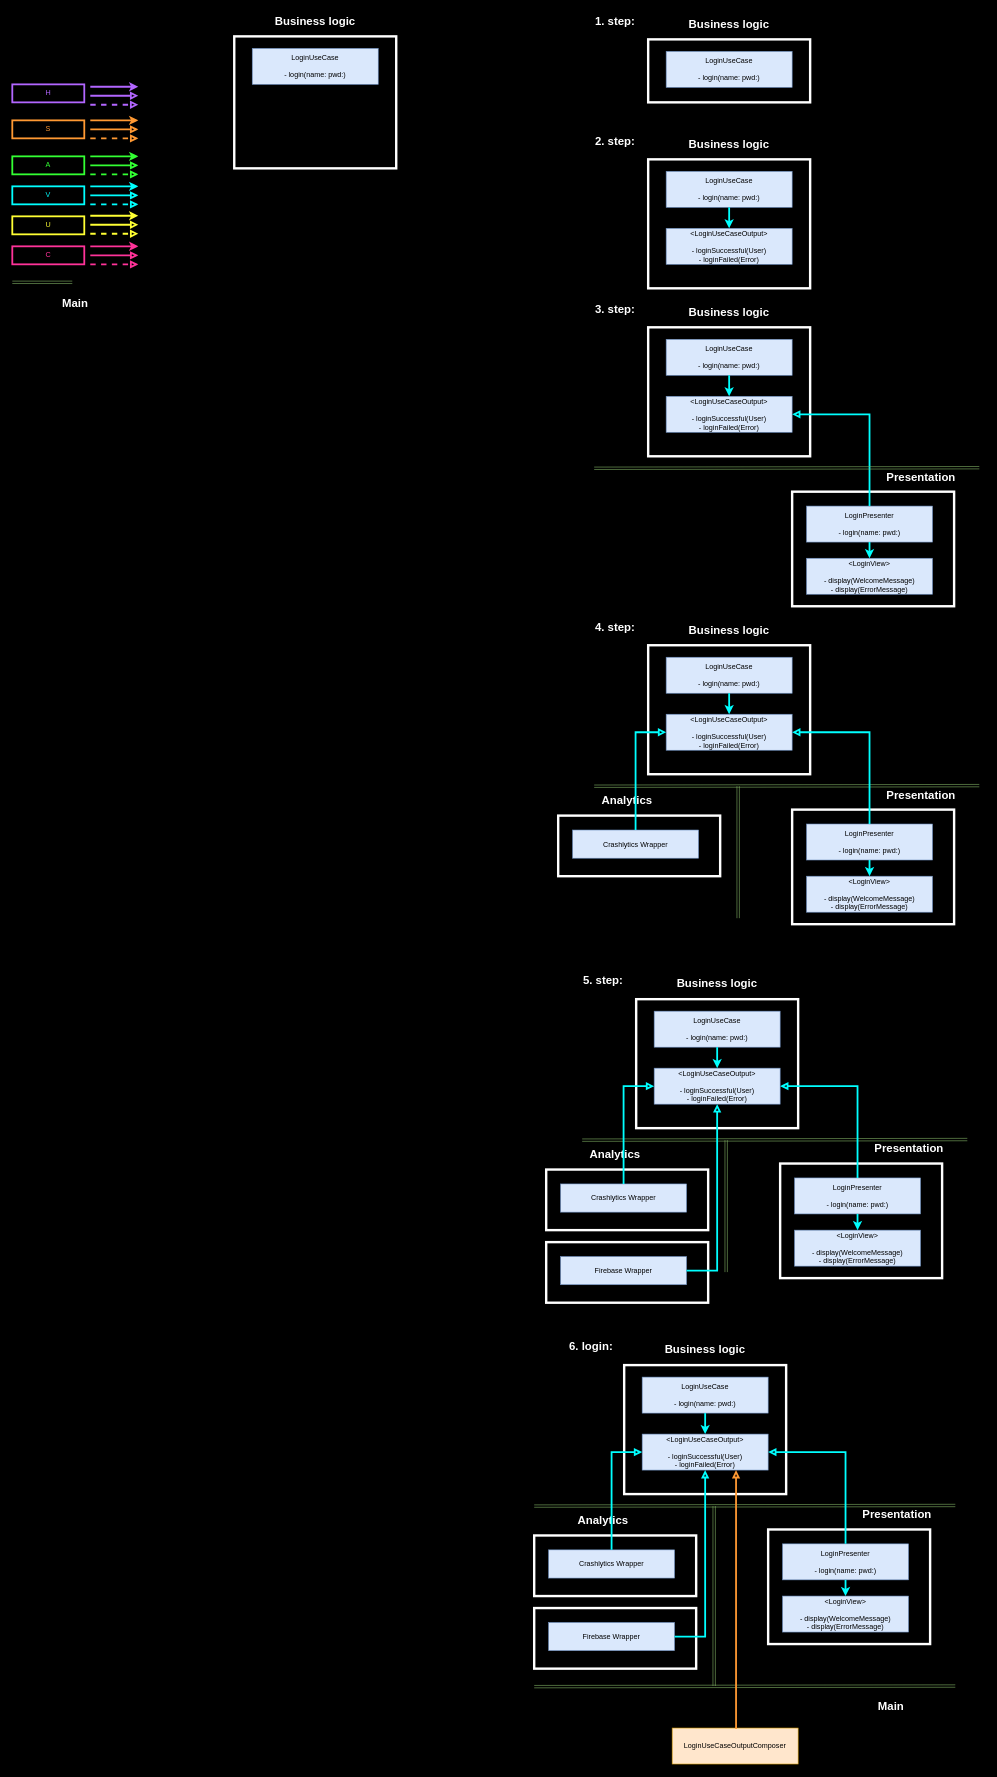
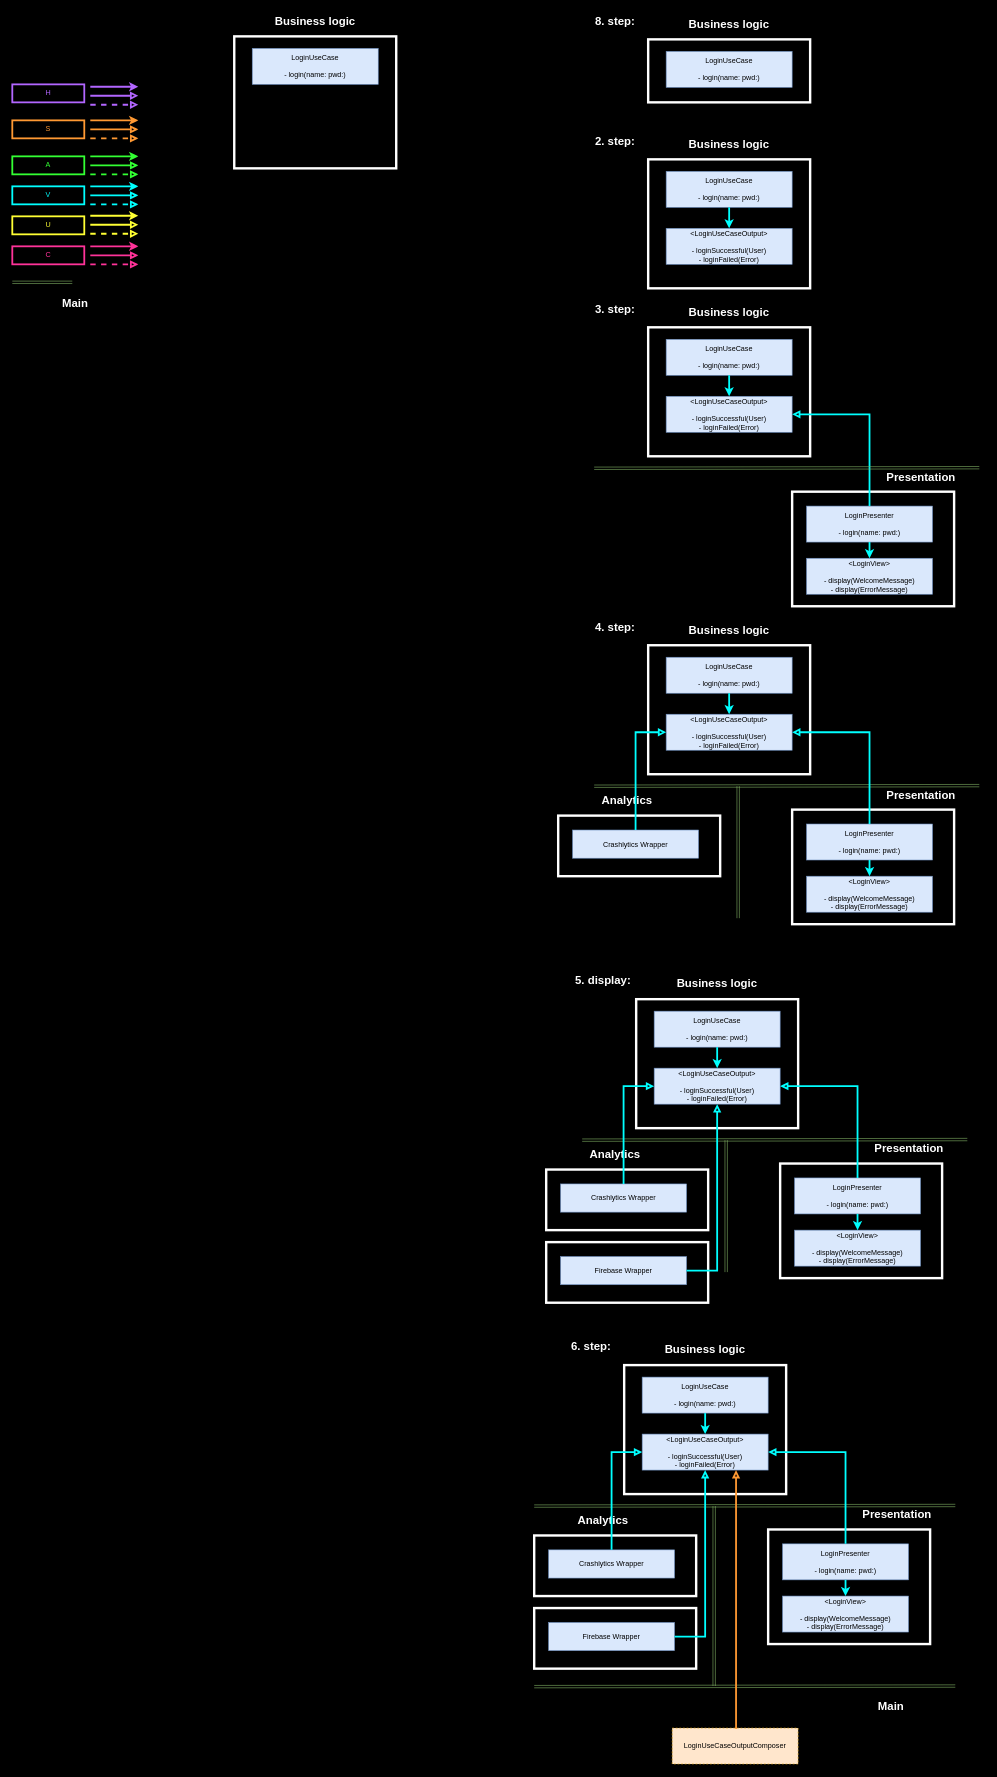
node "1. step:": label "1. step:" -> "8. step:"
node "5. step:": label "5. step:" -> "5. display:"
node "6. login:": label "6. login:" -> "6. step:"
node "LoginUseCaseOutputComposer": style solid -> dashed
